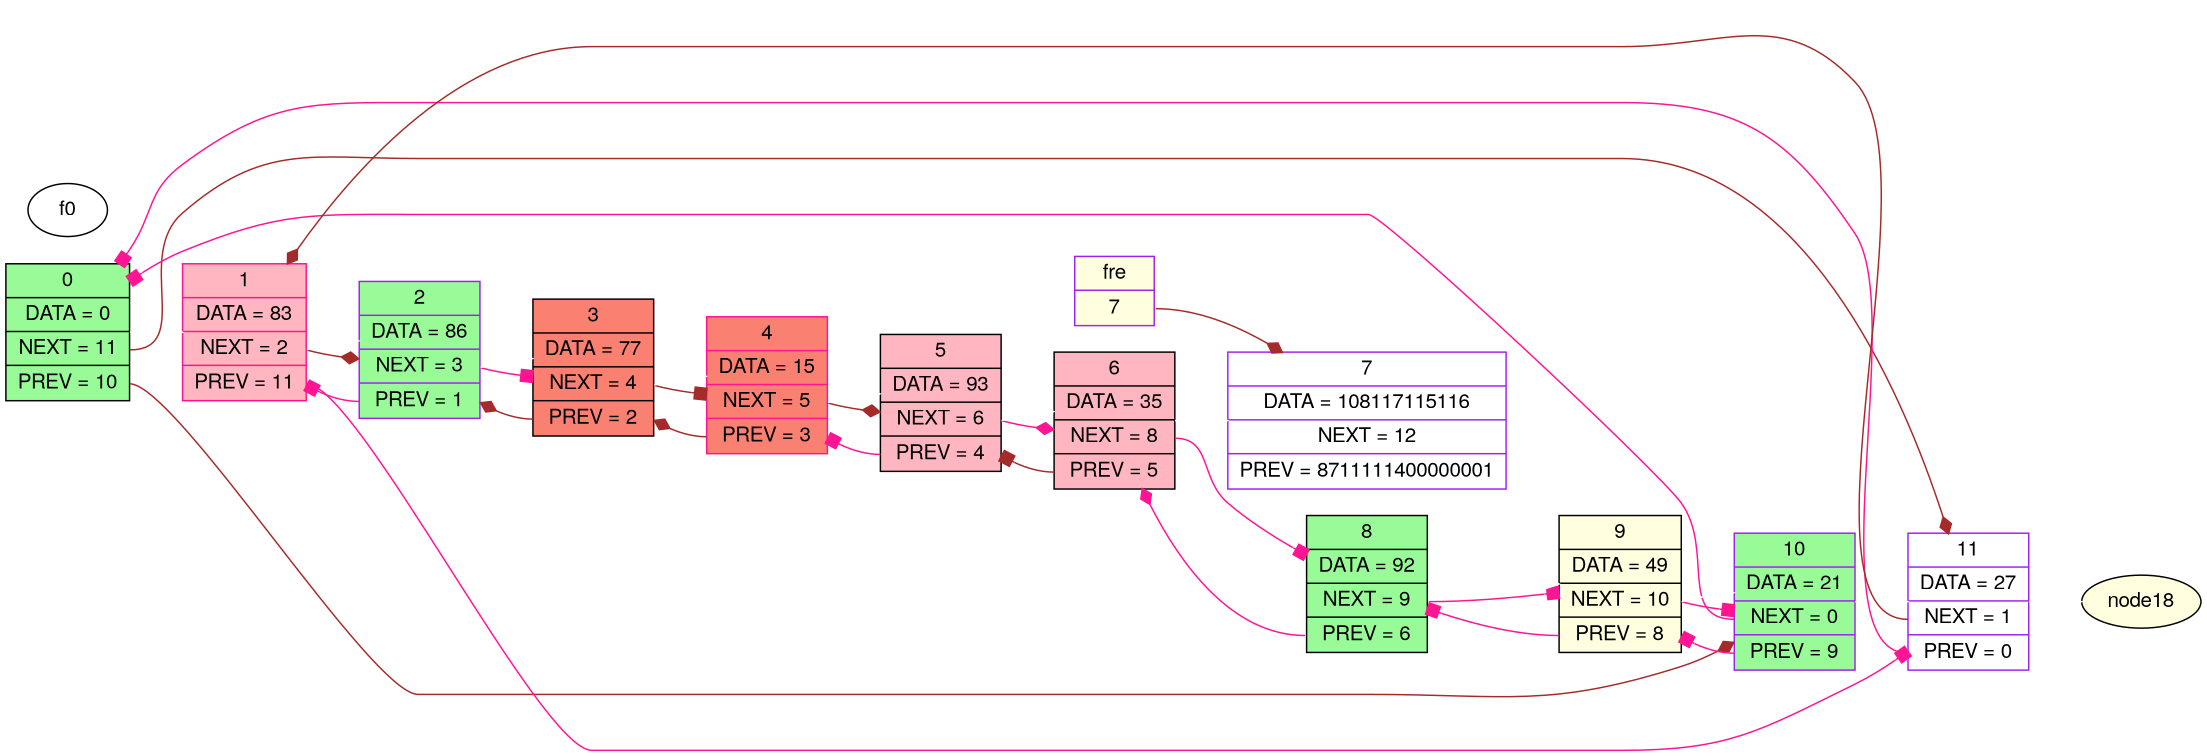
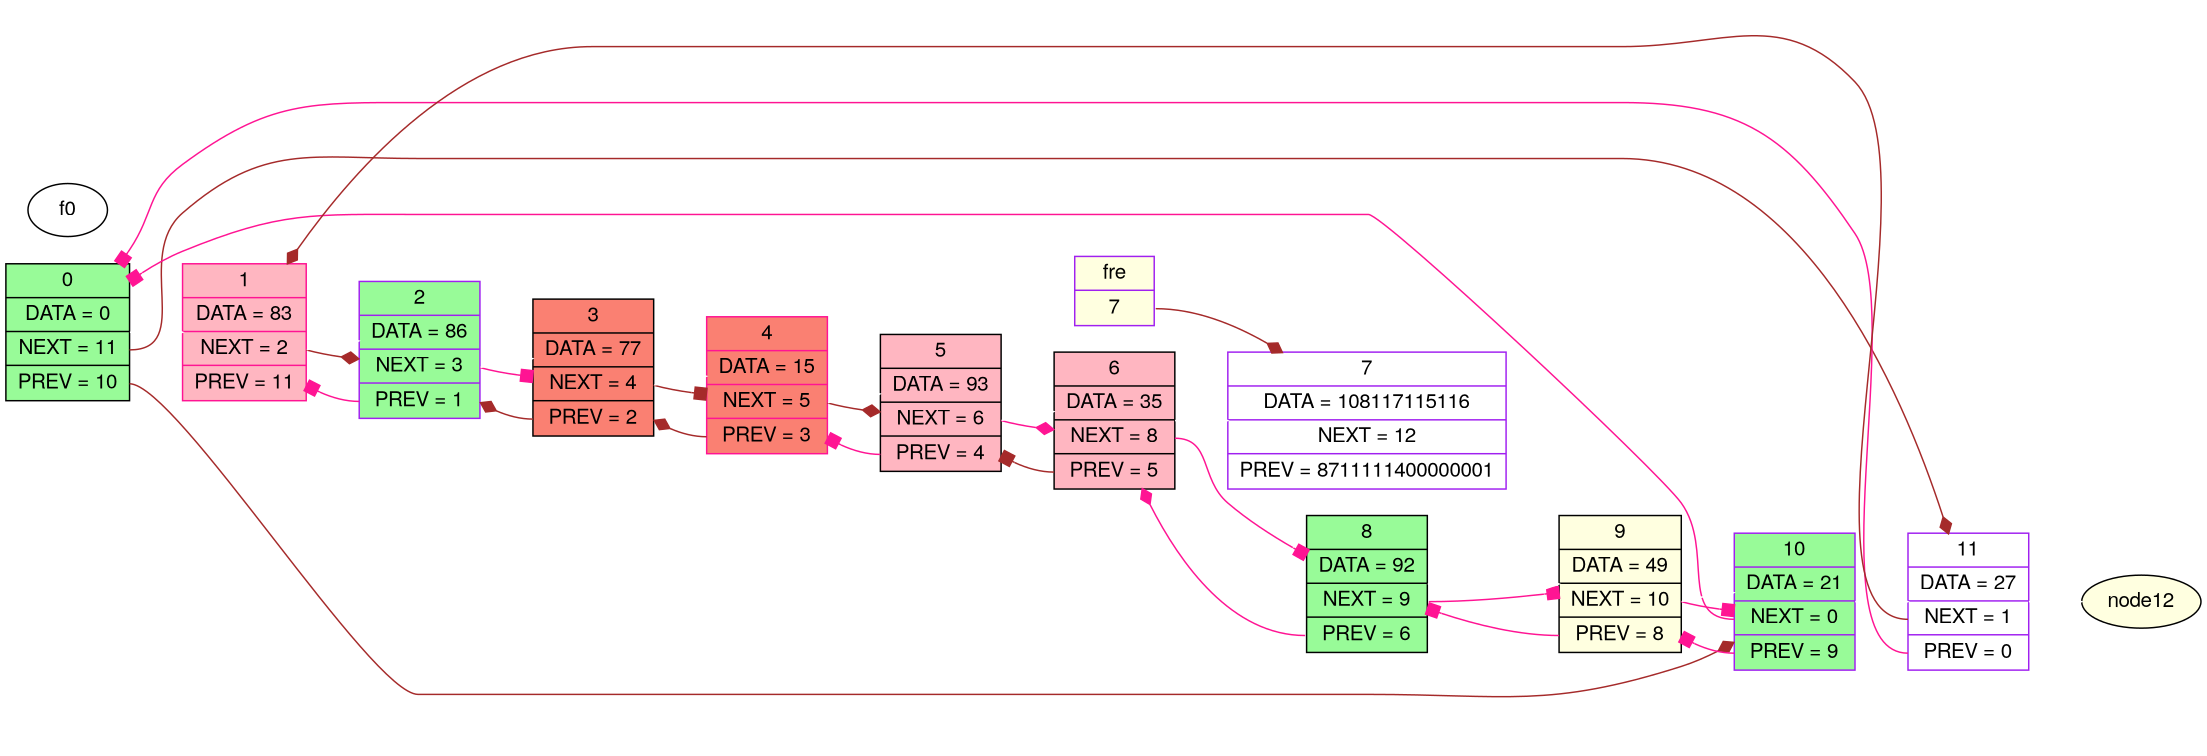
node "node18": label "node18" -> "node12"
edge "1" -> "11": removed
